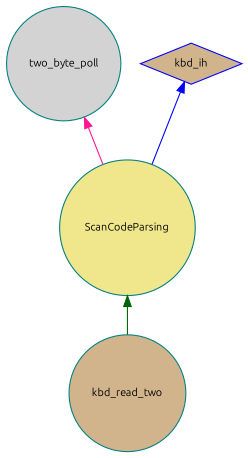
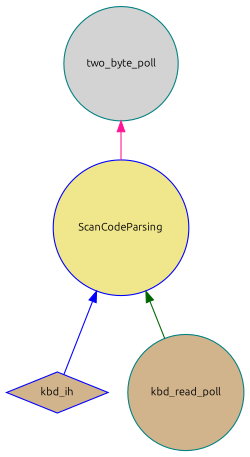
edge "ScanCodeParsing" -> "kbd_ih": reversed
node "ScanCodeParsing": color teal -> blue
node "kbd_read_two": label "kbd_read_two" -> "kbd_read_poll"
